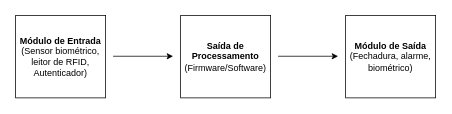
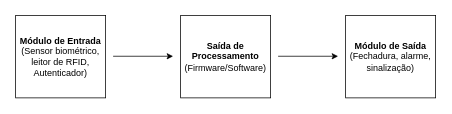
node "Módulo de Saída (Fechadura, alarme, biométrico)": label "Módulo de Saída (Fechadura, alarme, biométrico)" -> "Módulo de Saída (Fechadura, alarme, sinalização)"
